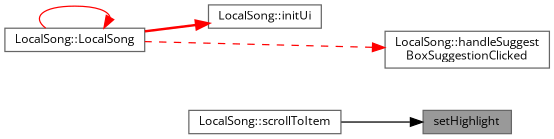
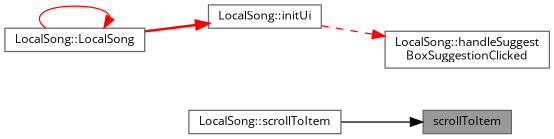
edge "LocalSong::LocalSong" -> "LocalSong::handleSuggest BoxSuggestionClicked": now "LocalSong::initUi" -> "LocalSong::handleSuggest BoxSuggestionClicked"
node "setHighlight": label "setHighlight" -> "scrollToItem"
